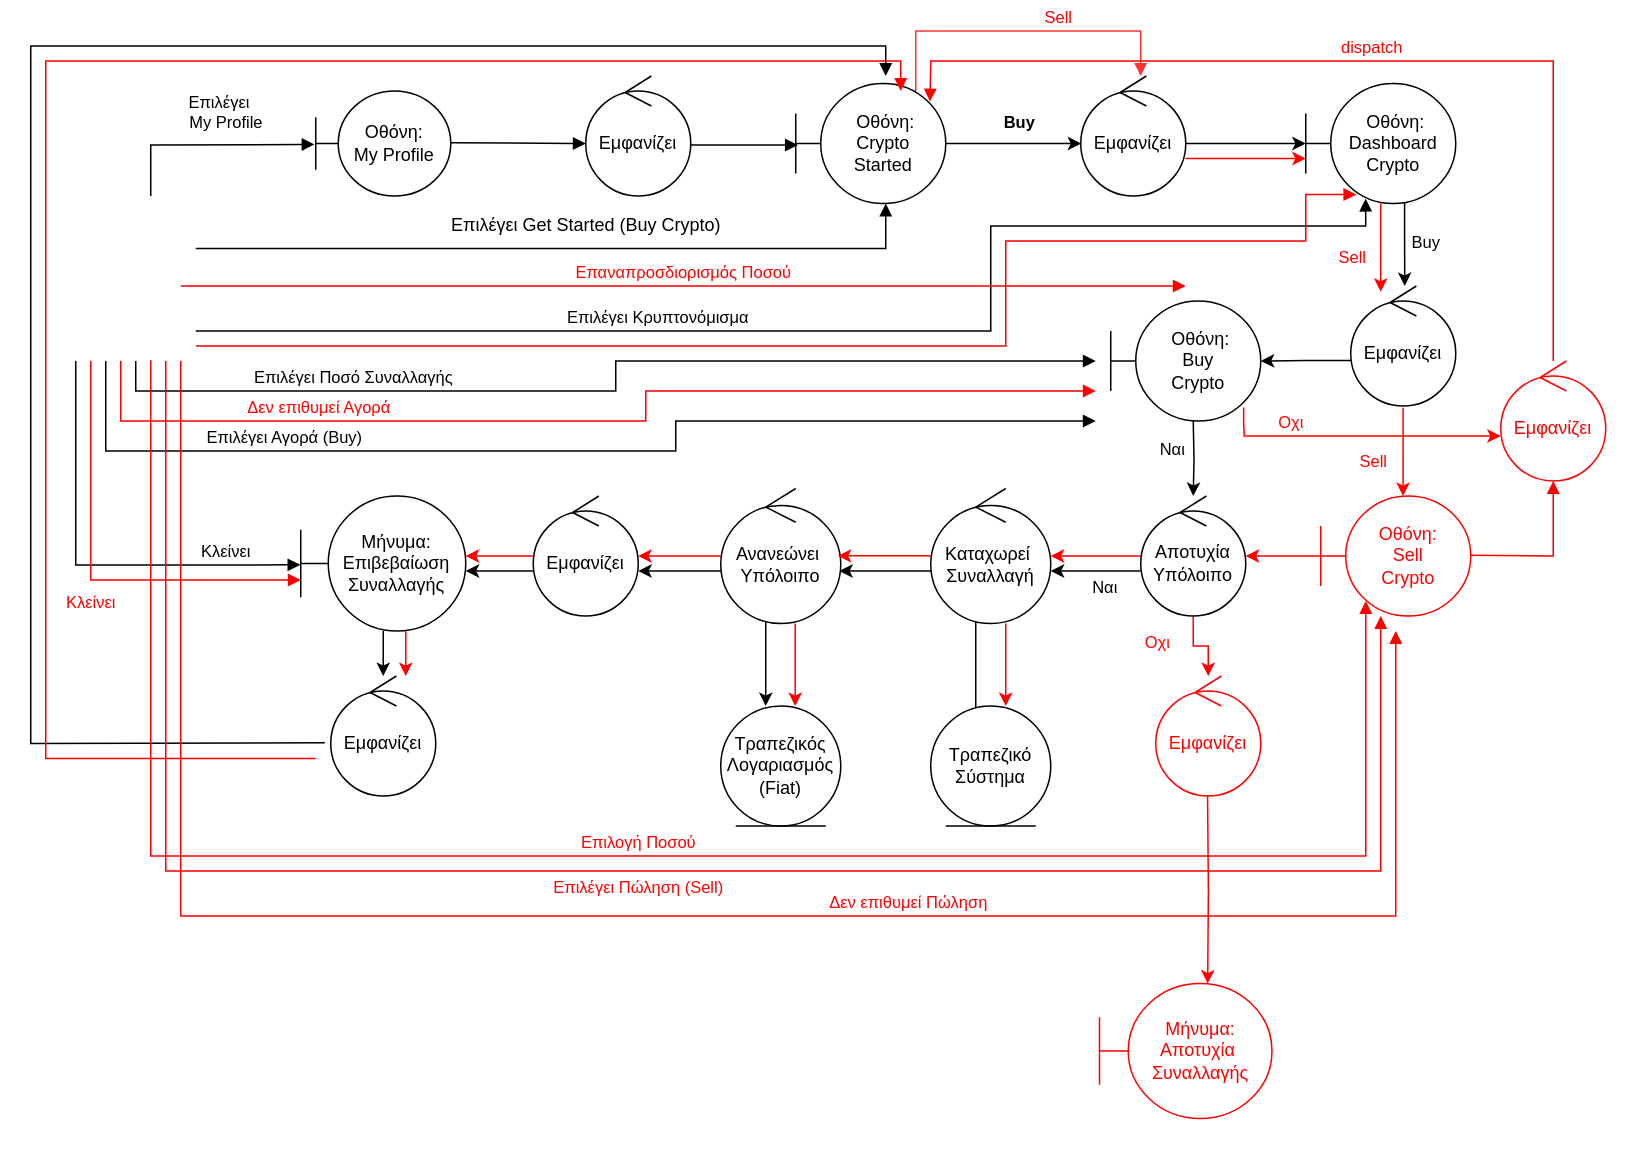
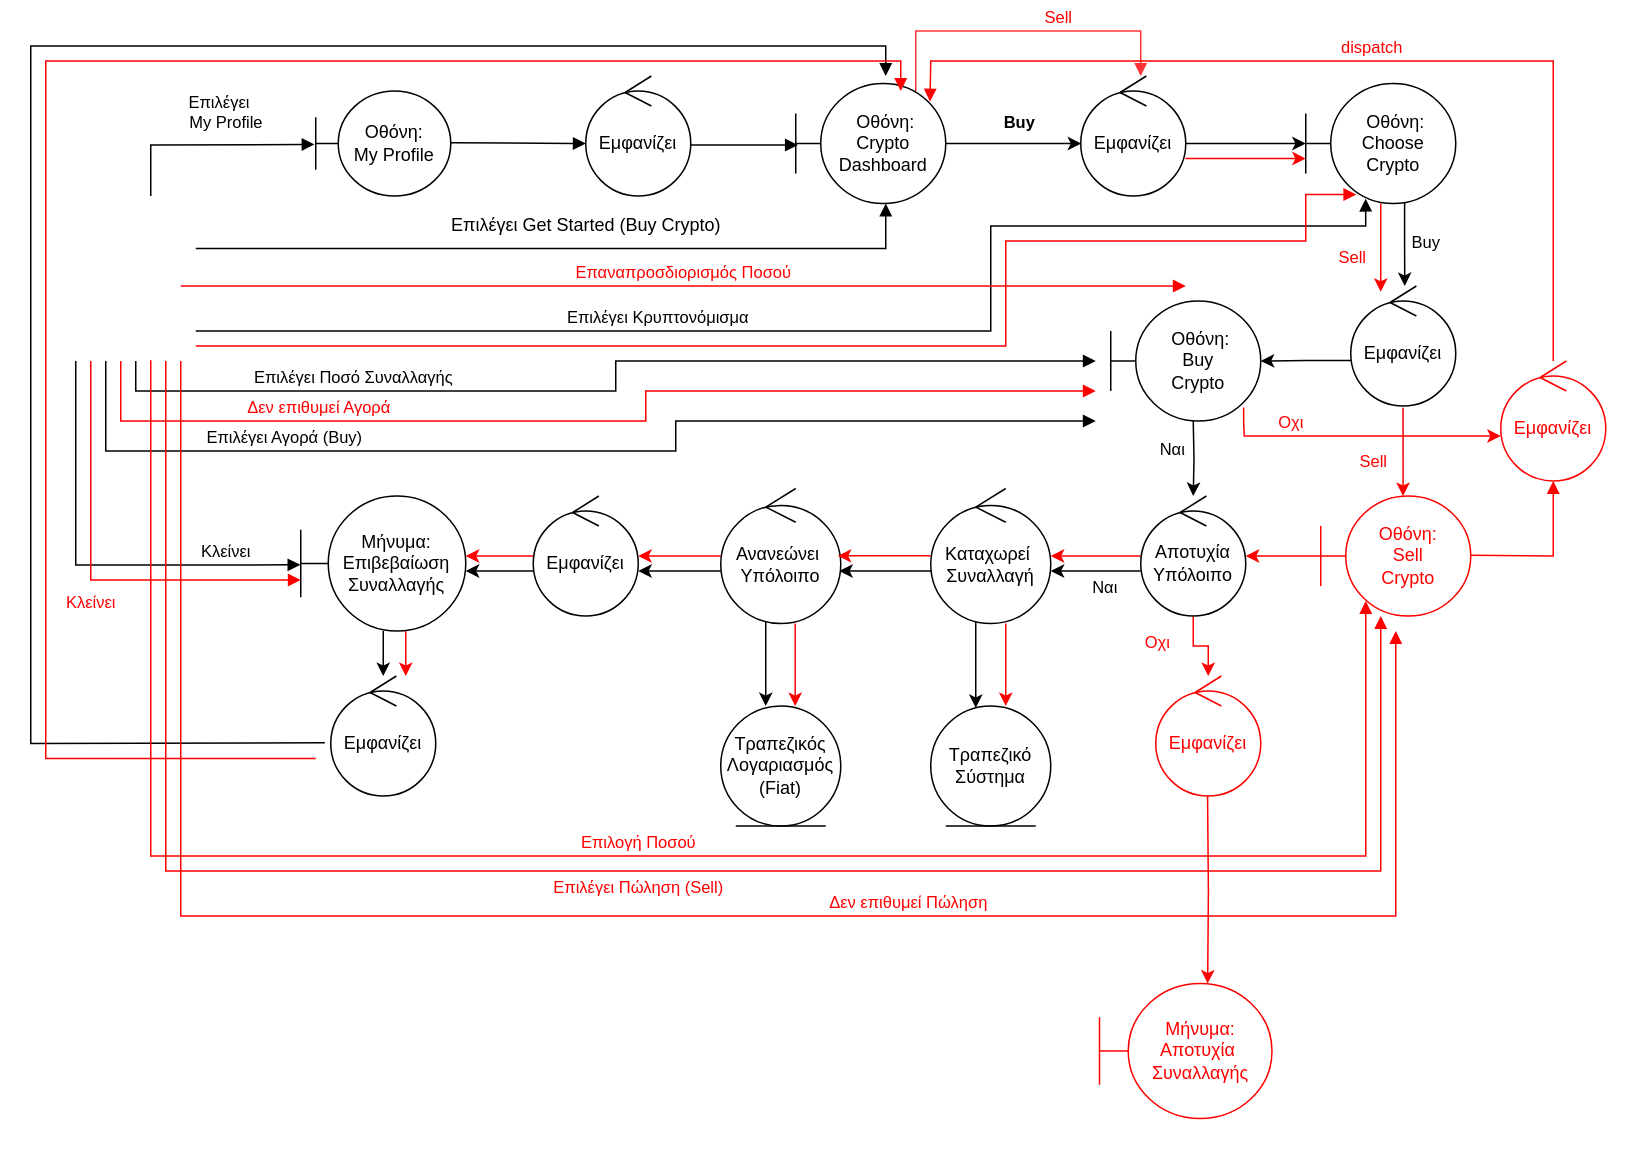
node "Οθόνη: Crypto Started": label "Οθόνη: Crypto Started" -> "Οθόνη: Crypto Dashboard"
node "Οθόνη: Dashboard Crypto": label "Οθόνη: Dashboard Crypto" -> "Οθόνη: Choose Crypto"
edge "Καταχωρεί Συναλλαγή" -- "Τραπεζικό Σύστημα": arrowhead none -> classic
